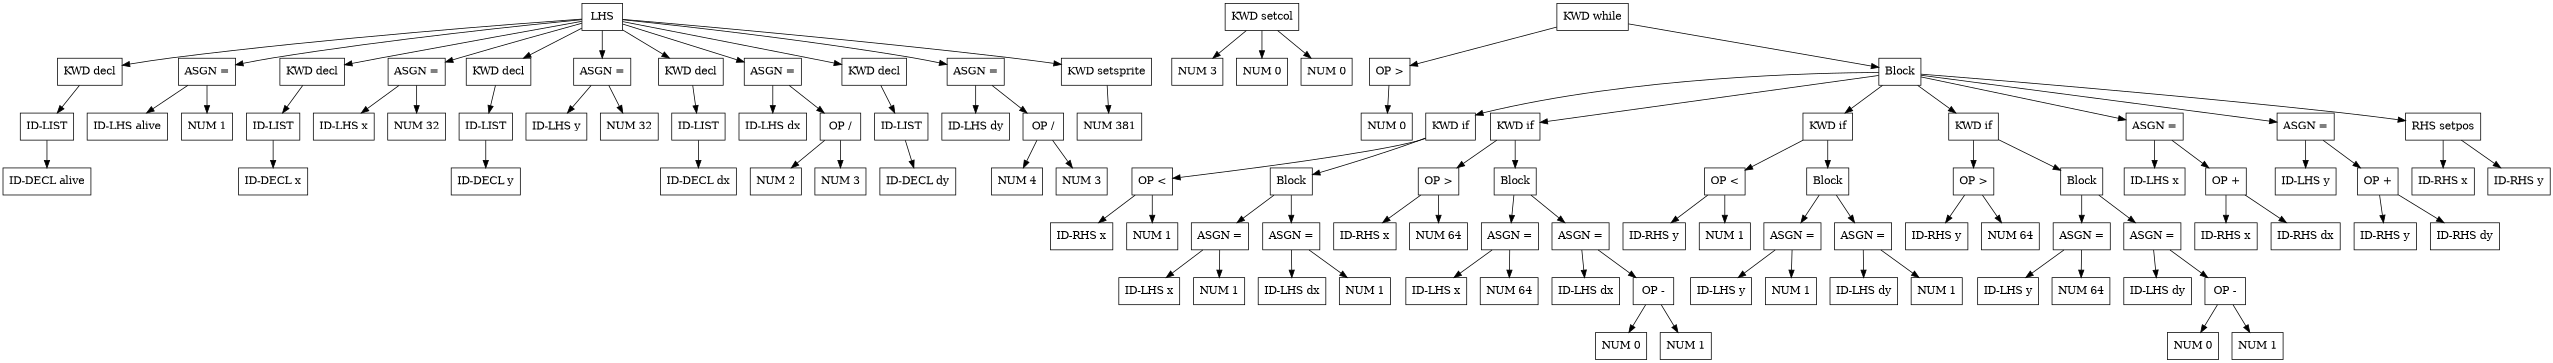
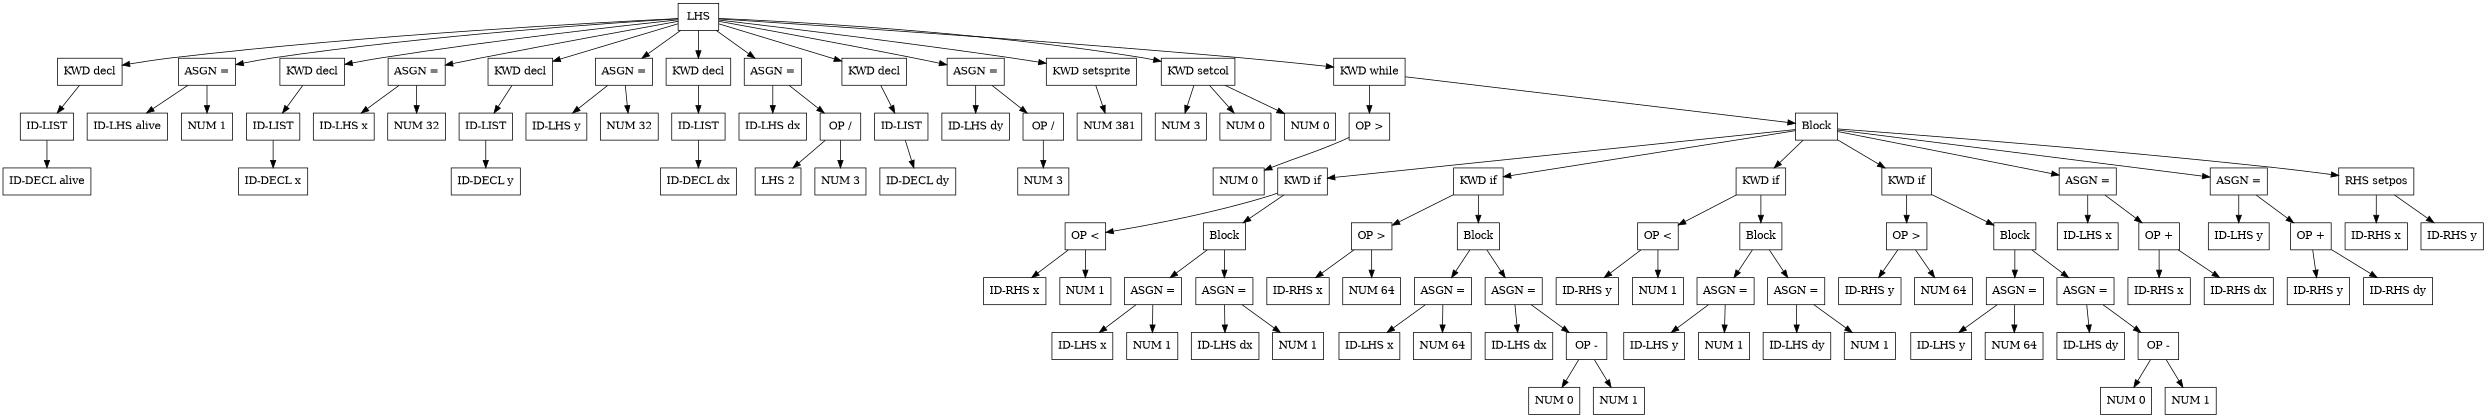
edge "LHS" -> "KWD setcol": added
edge "LHS" -> "KWD while": added
node "NUM 2": label "NUM 2" -> "LHS 2"
node "NUM 4": removed
